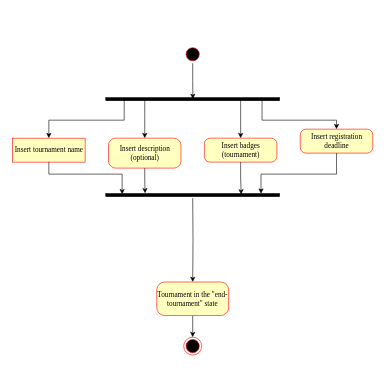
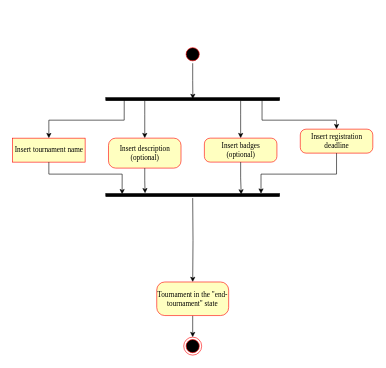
node "Insert badges (tournament)": label "Insert badges (tournament)" -> "Insert badges (optional)"
